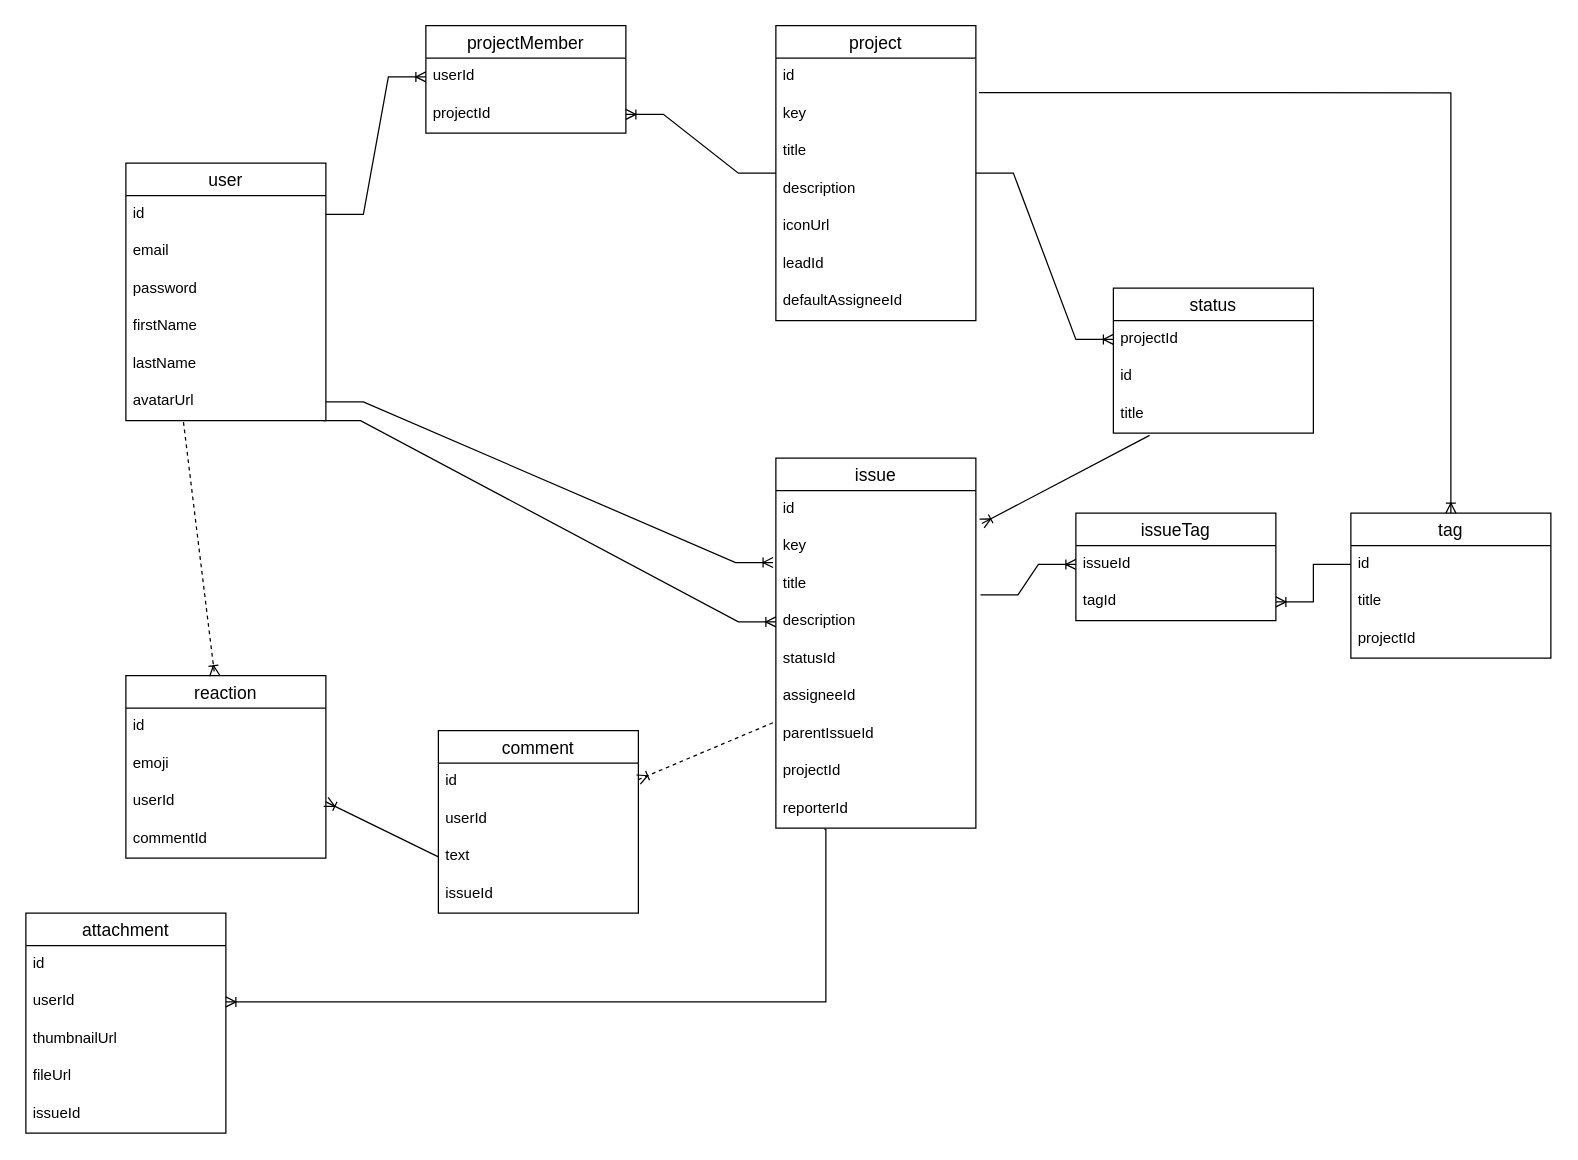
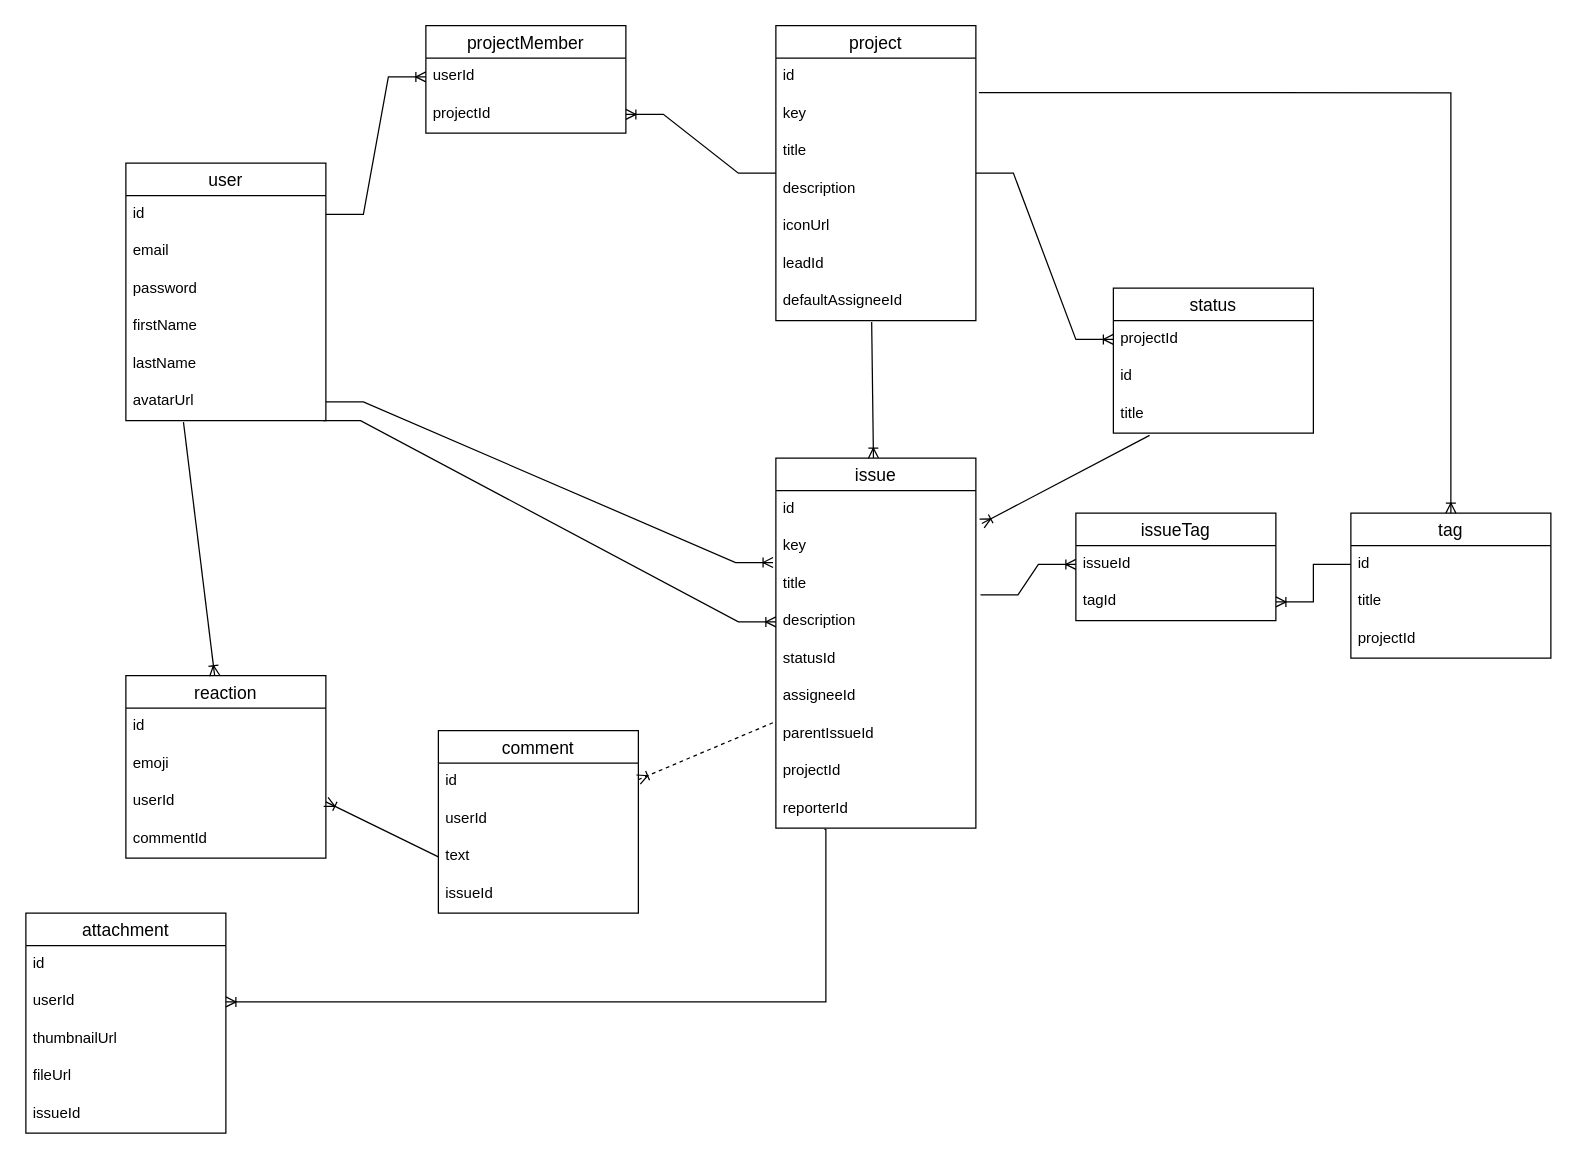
edge "defaultAssigneeId" -> "issue": added
edge "avatarUrl" -> "reaction": style dashed -> solid
